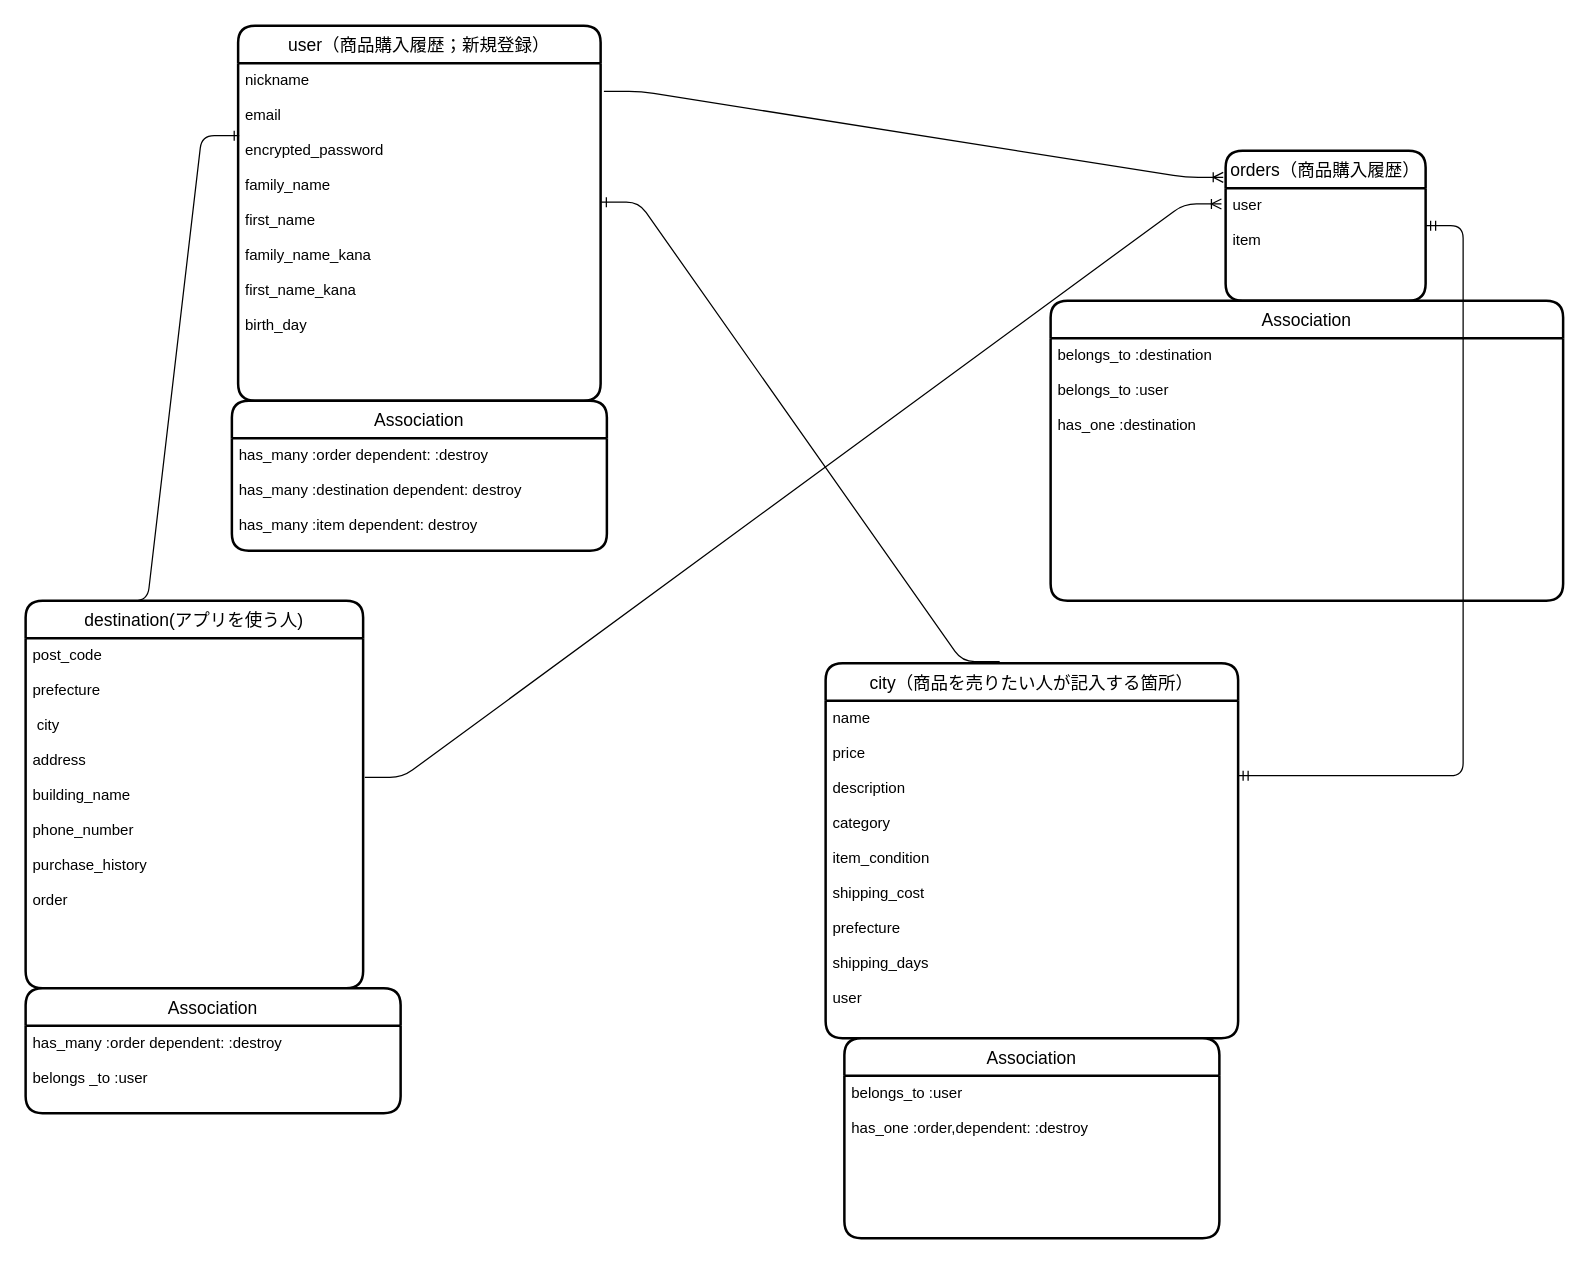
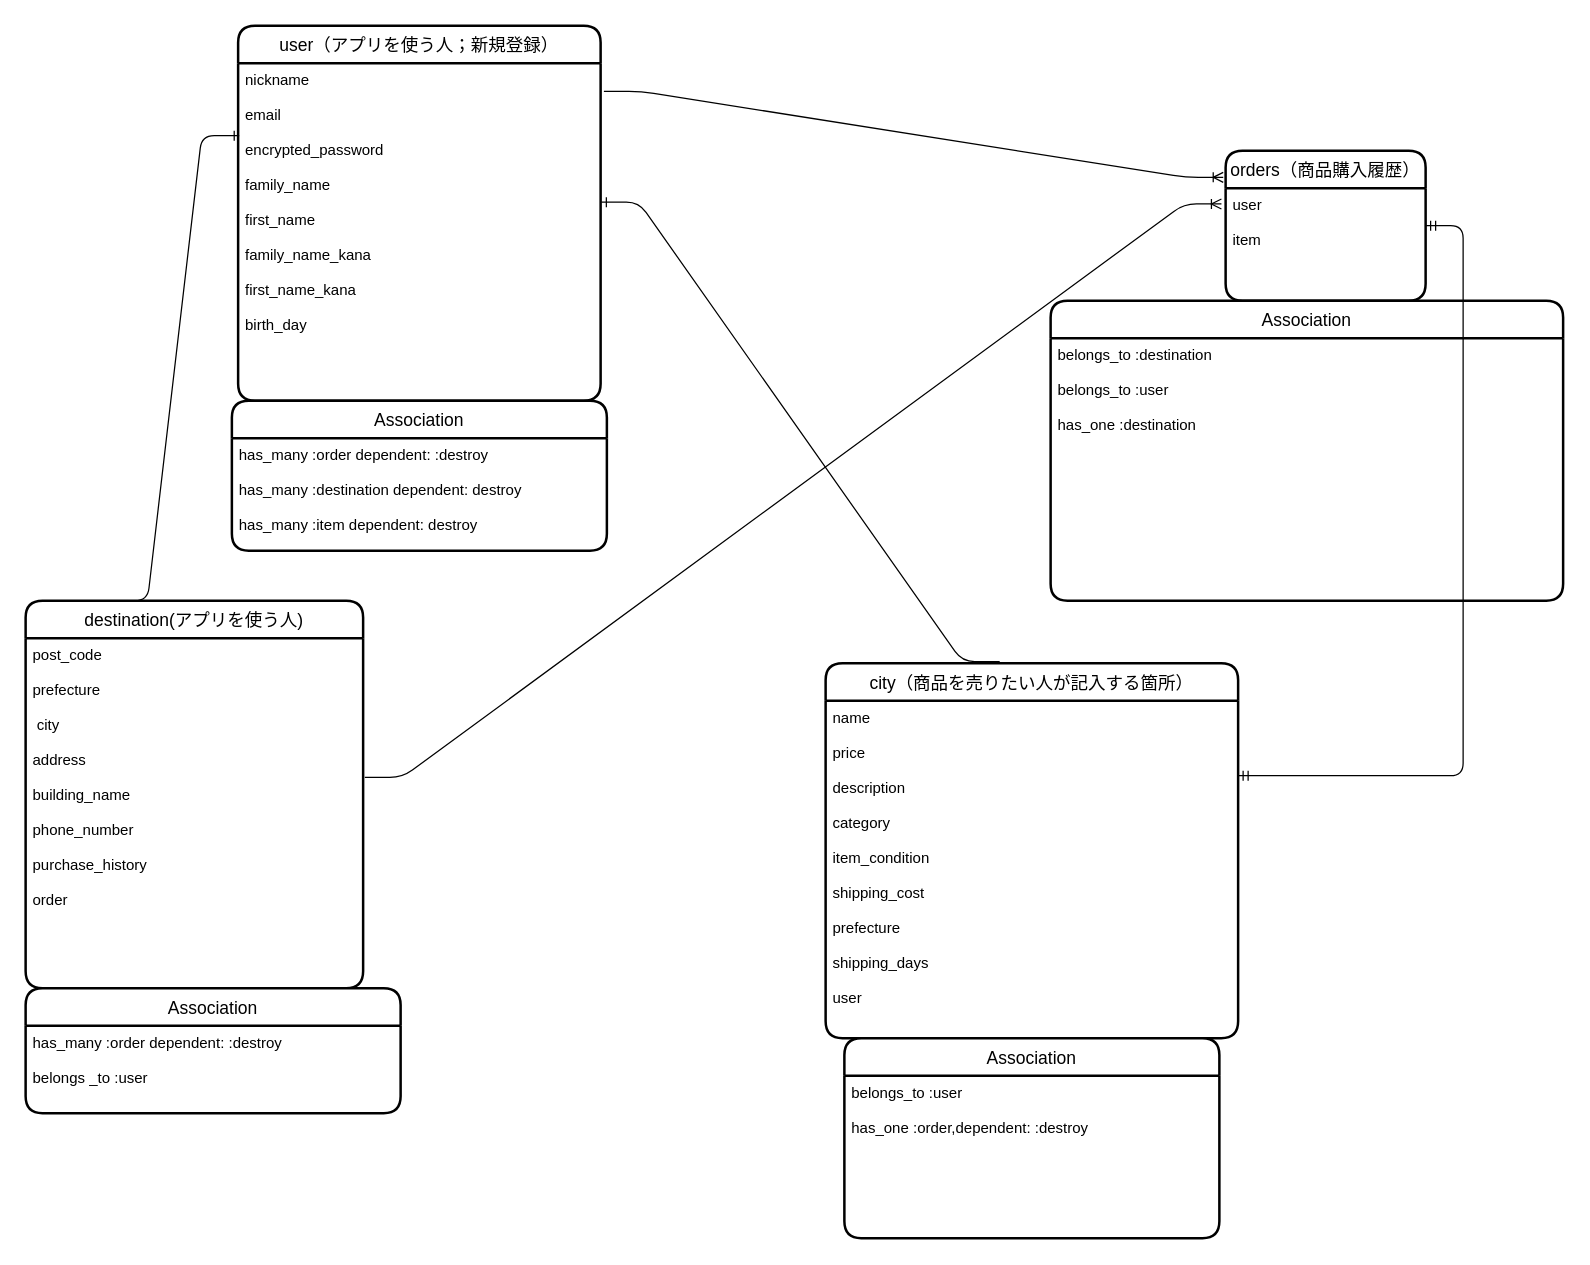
node "user（商品購入履歴；新規登録）": label "user（商品購入履歴；新規登録）" -> "user（アプリを使う人；新規登録）"
